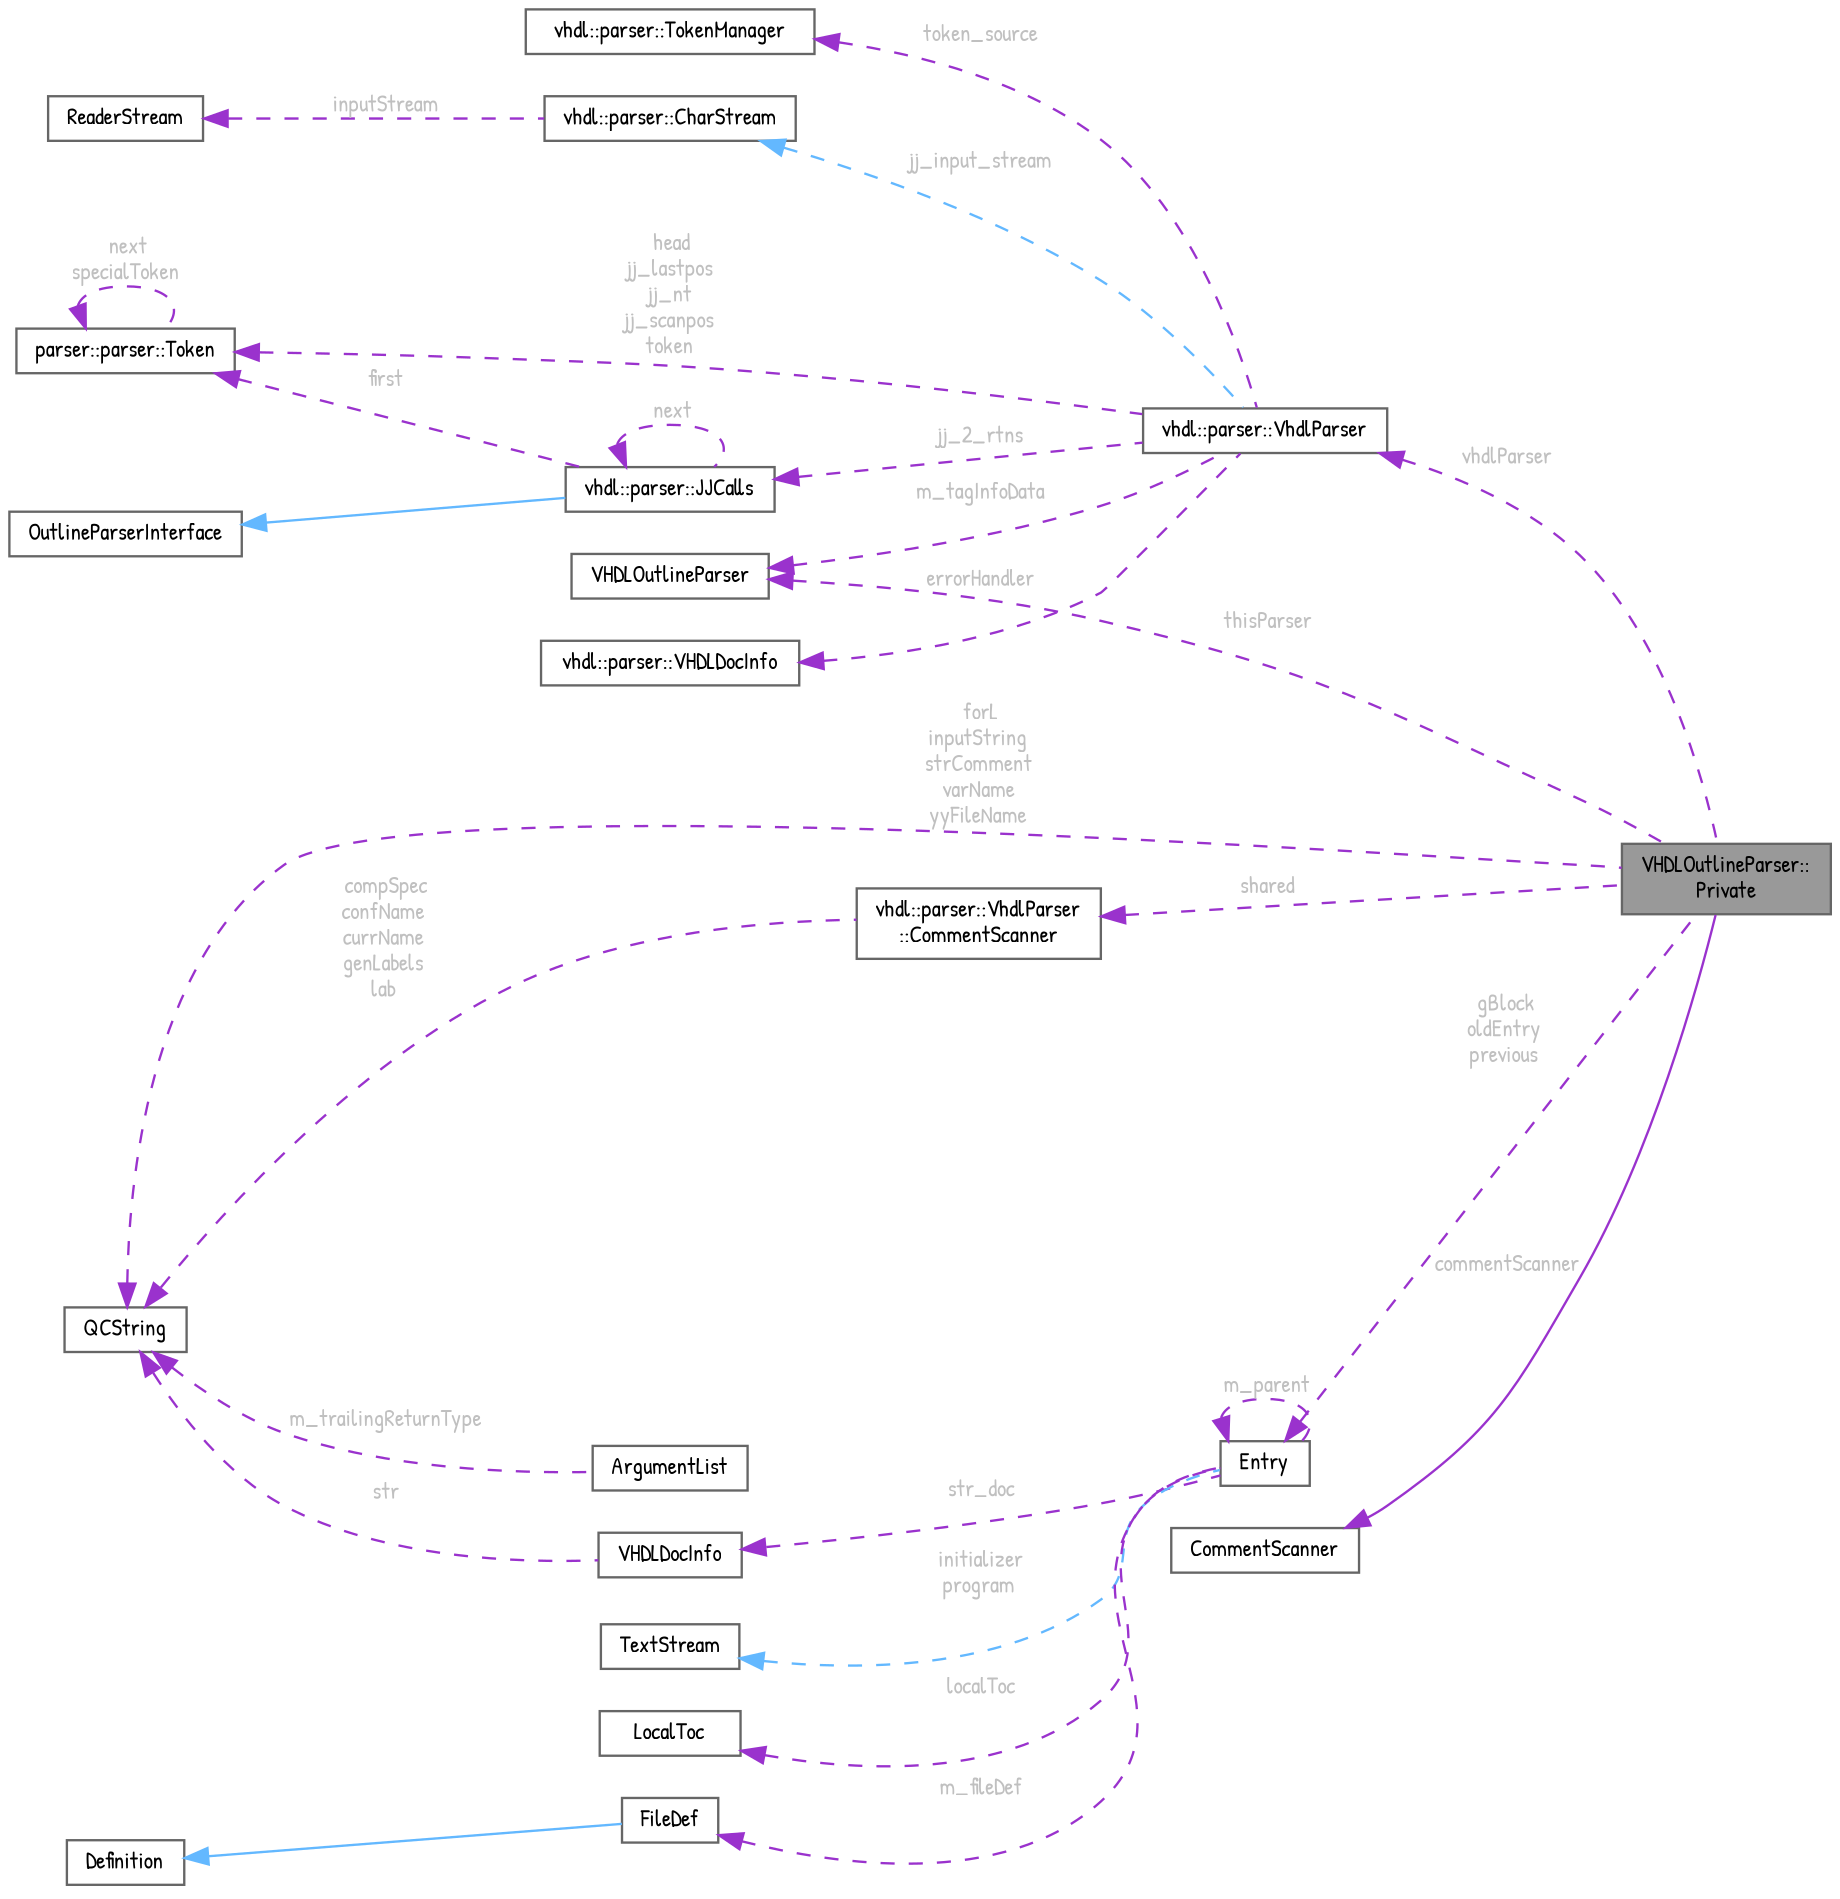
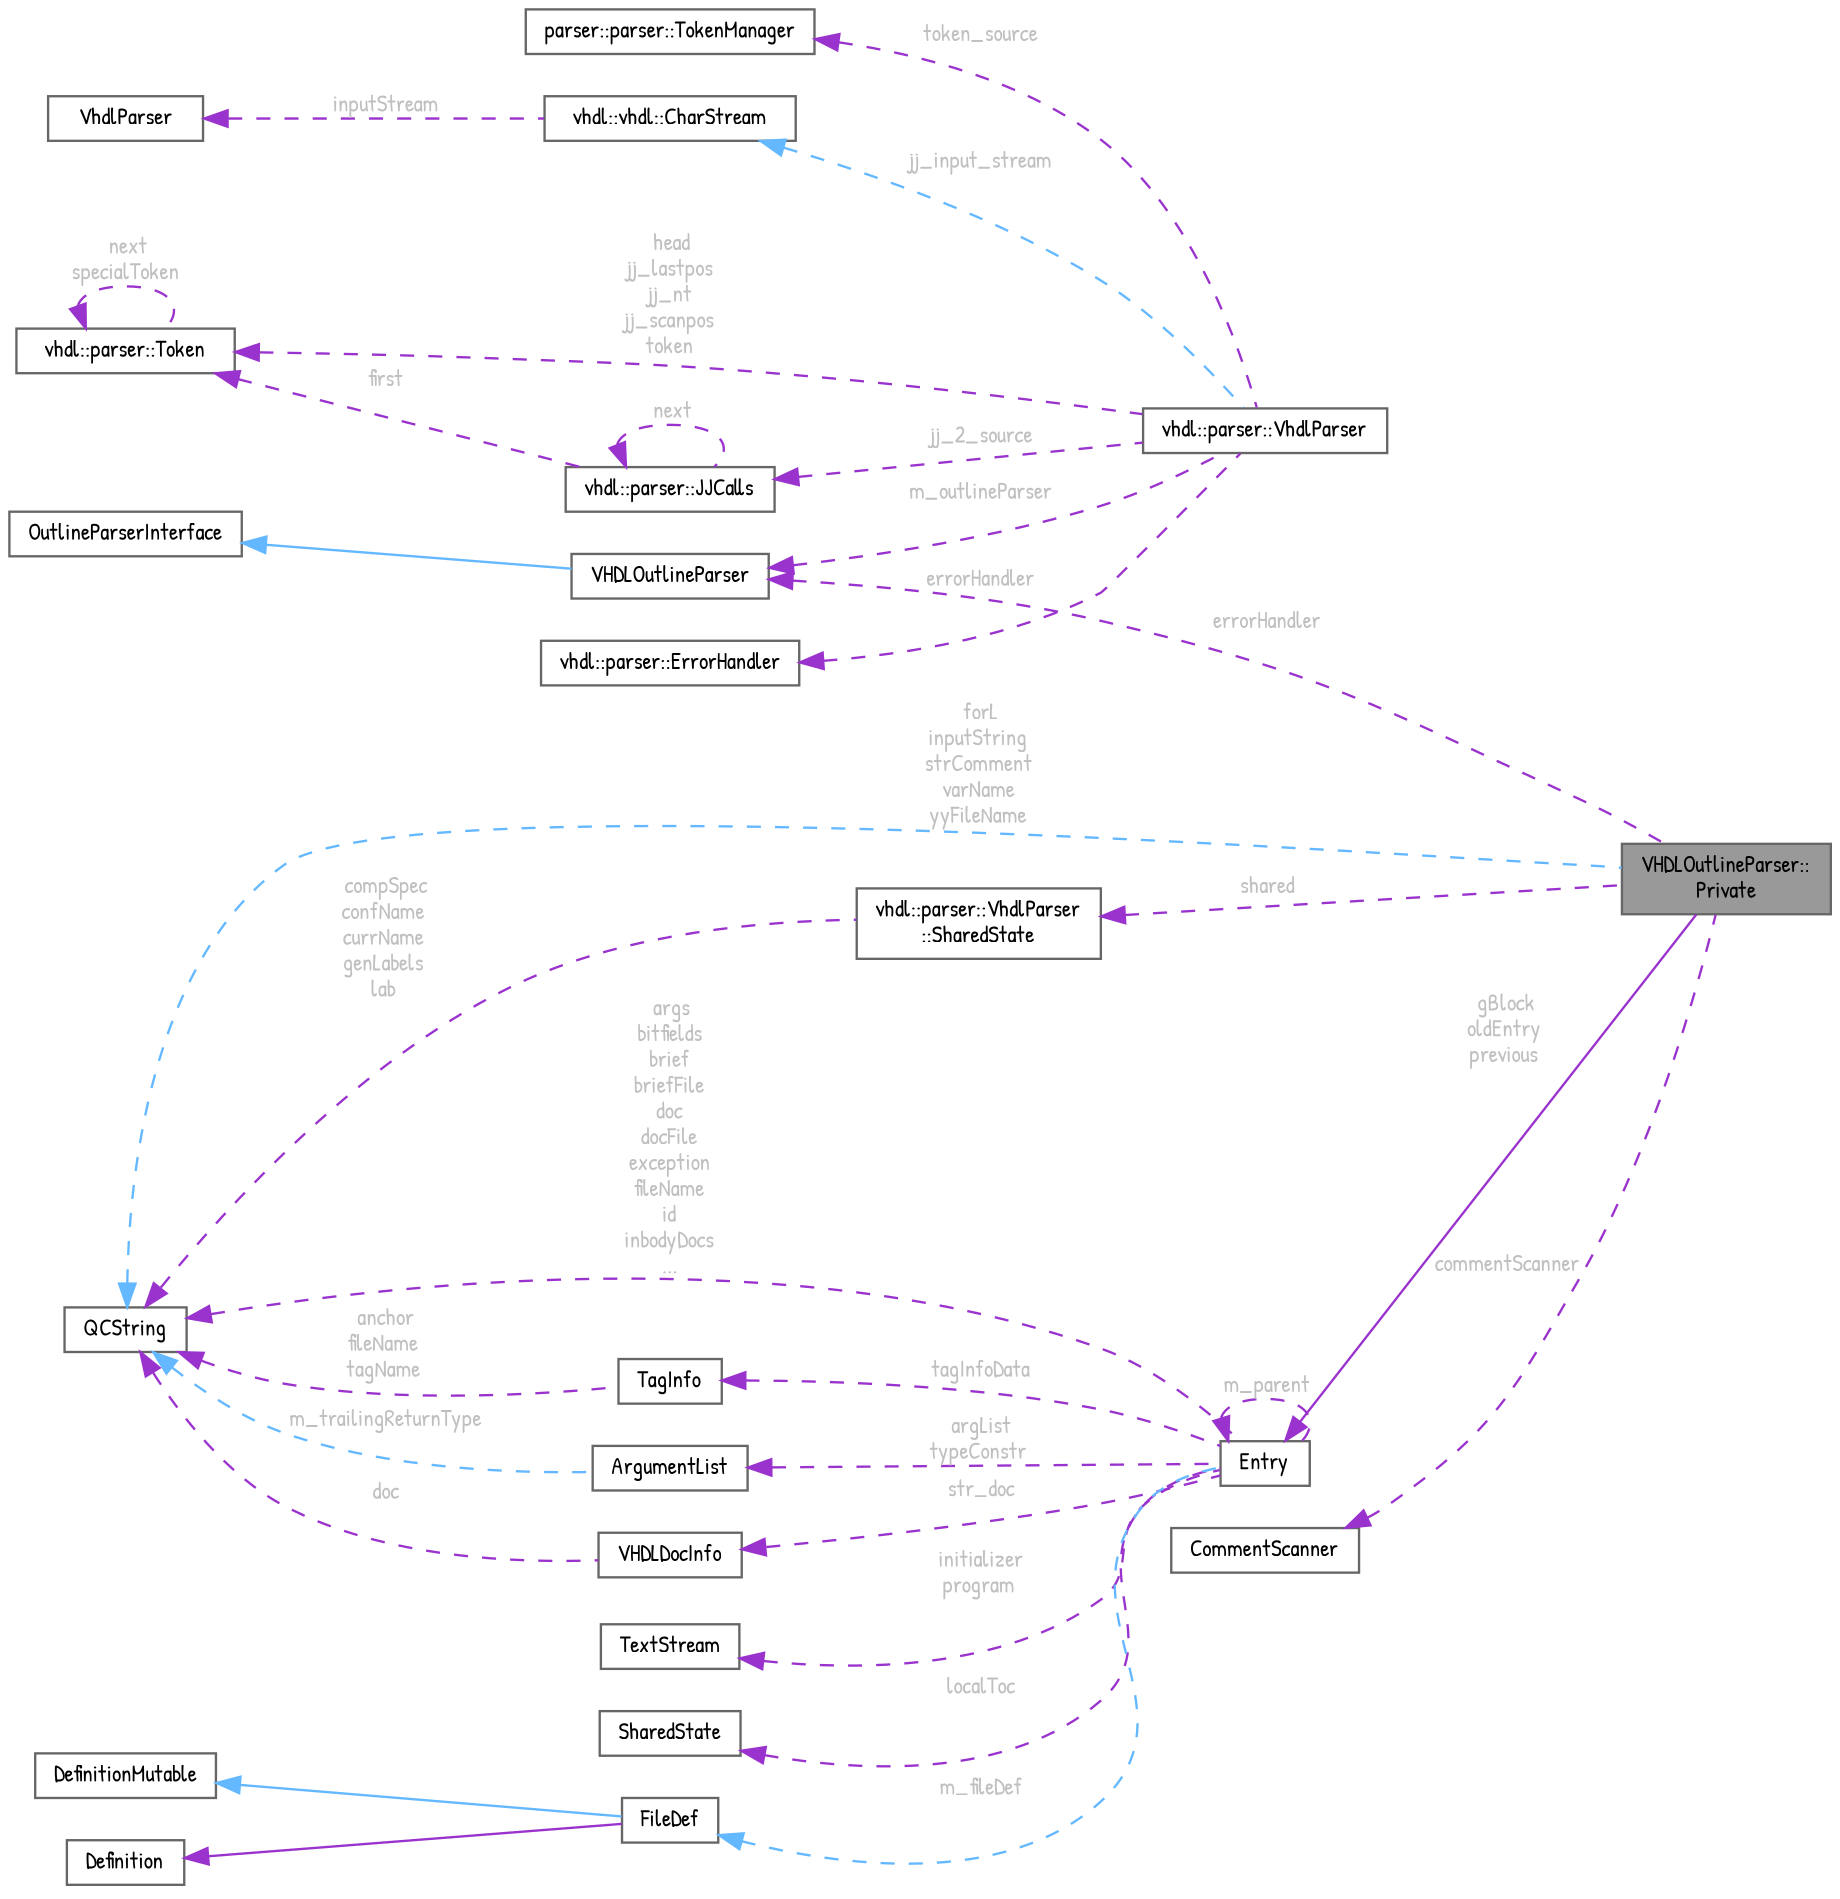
node "vhdl::parser::TokenManager": label "vhdl::parser::TokenManager" -> "parser::parser::TokenManager"
node "ReaderStream": label "ReaderStream" -> "VhdlParser"
node "vhdl::parser::CharStream": label "vhdl::parser::CharStream" -> "vhdl::vhdl::CharStream"
node "parser::parser::Token": label "parser::parser::Token" -> "vhdl::parser::Token"
edge "vhdl::parser::VhdlParser" -> "vhdl::parser::JJCalls": label " jj_2_rtns" -> " jj_2_source"
edge "vhdl::parser::VhdlParser" -> "VHDLOutlineParser": label " m_tagInfoData" -> " m_outlineParser"
edge "vhdl::parser::JJCalls" -> "OutlineParserInterface": now "VHDLOutlineParser" -> "OutlineParserInterface"
edge "VHDLOutlineParser:: Private" -> "vhdl::parser::VhdlParser": removed, label "vhdlParser"
edge "VHDLOutlineParser:: Private" -> "VHDLOutlineParser": label " thisParser" -> " errorHandler"
node "vhdl::parser::VHDLDocInfo": label "vhdl::parser::VHDLDocInfo" -> "vhdl::parser::ErrorHandler"
edge "VHDLOutlineParser:: Private" -> "QCString": color darkorchid3 -> steelblue1
node "vhdl::parser::VhdlParser ::CommentScanner": label "vhdl::parser::VhdlParser ::CommentScanner" -> "vhdl::parser::VhdlParser ::SharedState"
edge "VHDLOutlineParser:: Private" -> "Entry": style dashed -> solid
edge "VHDLOutlineParser:: Private" -> "CommentScanner": style solid -> dashed
edge "Entry" -> "QCString": added, label "args bitfields brief briefFile doc docFile exception fileName id inbodyDocs ..."
node "TagInfo": added
edge "ArgumentList" -> "QCString": color darkorchid3 -> steelblue1
edge "Entry" -> "ArgumentList": added, label "argList typeConstr"
edge "VHDLDocInfo" -> "QCString": label " str" -> " doc"
edge "Entry" -> "TextStream": color steelblue1 -> darkorchid3
node "LocalToc": label "LocalToc" -> "SharedState"
node "DefinitionMutable": added
edge "Entry" -> "FileDef": color darkorchid3 -> steelblue1
edge "FileDef" -> "Definition": color steelblue1 -> darkorchid3
